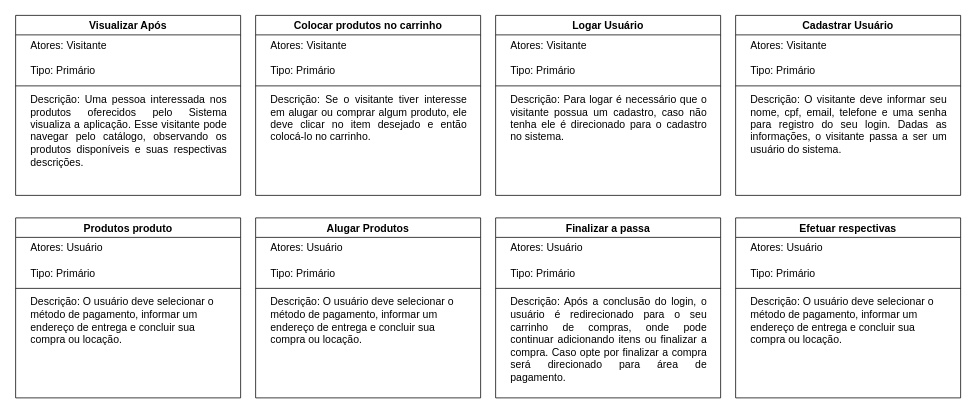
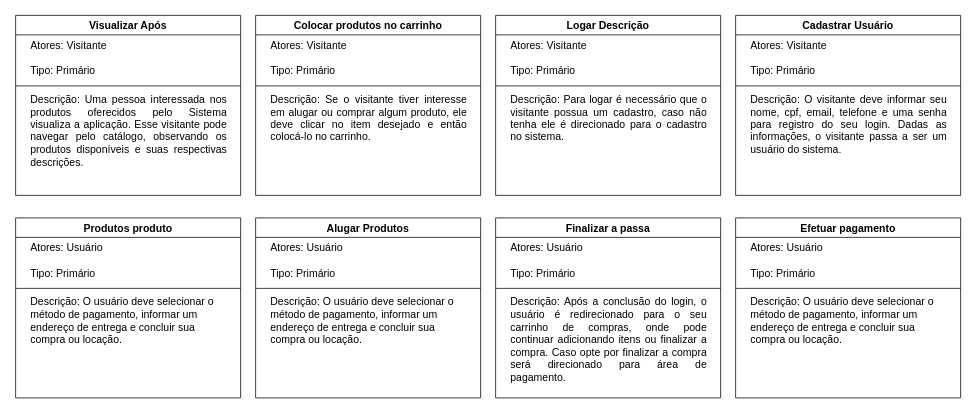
node "Logar Usuário": label "Logar Usuário" -> "Logar Descrição"
node "Efetuar respectivas": label "Efetuar respectivas" -> "Efetuar pagamento"
